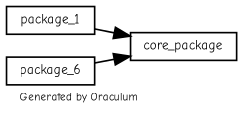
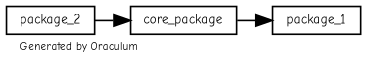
edge "package_1" -> "core_package": reversed
node "package_6": label "package_6" -> "package_2"
